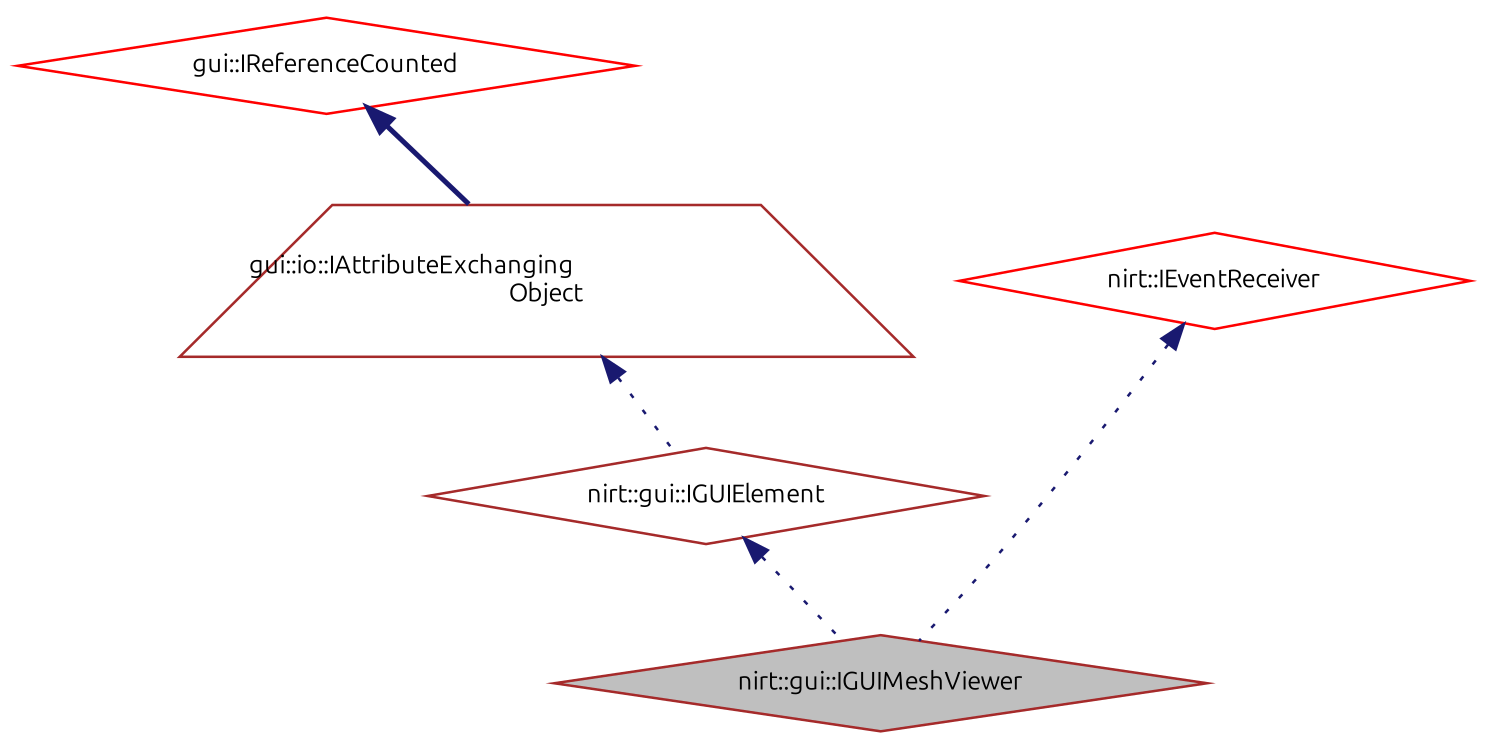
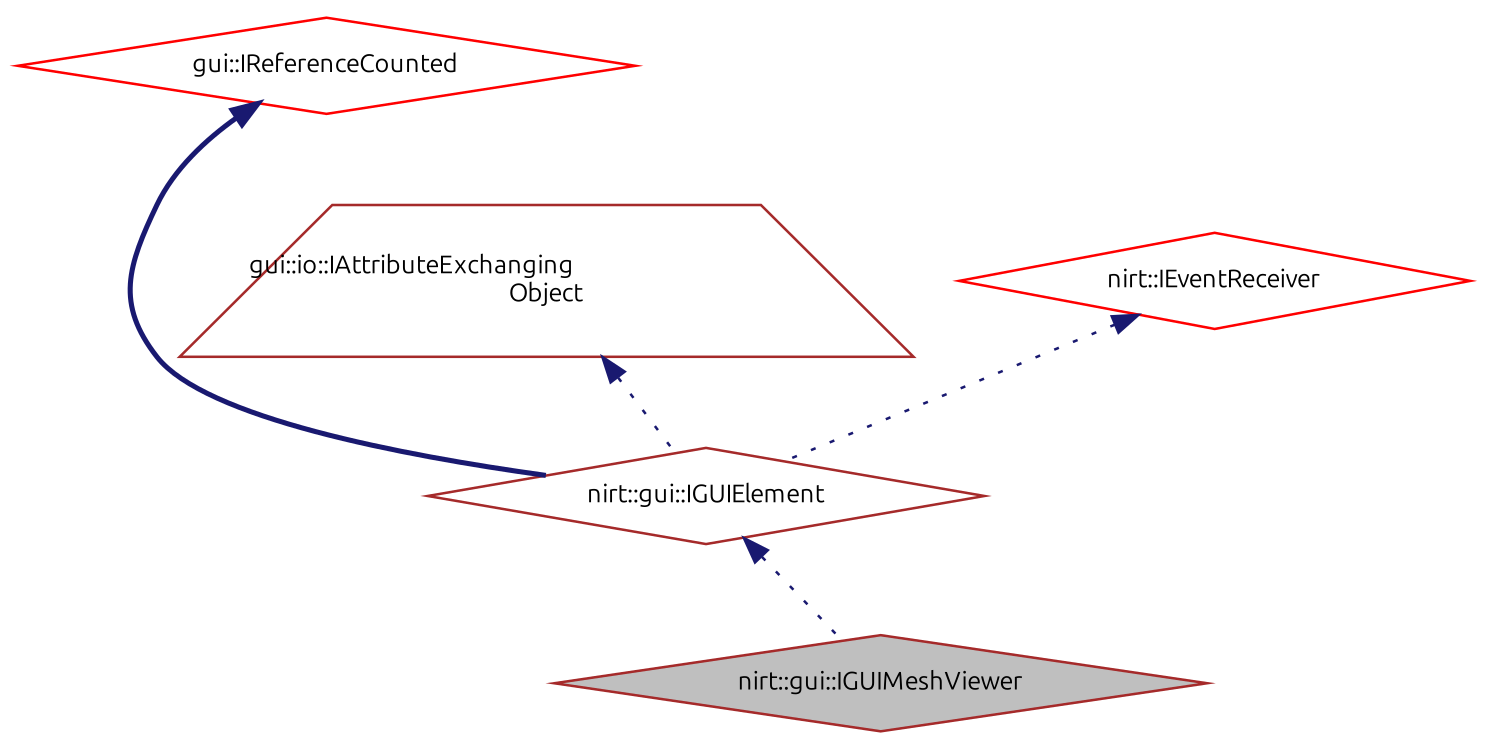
edge "gui::io::IAttributeExchanging Object" -> "gui::IReferenceCounted": now "nirt::gui::IGUIElement" -> "gui::IReferenceCounted"
edge "nirt::gui::IGUIMeshViewer" -> "nirt::IEventReceiver": now "nirt::gui::IGUIElement" -> "nirt::IEventReceiver"
